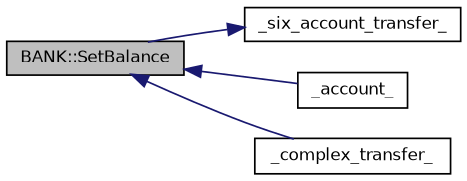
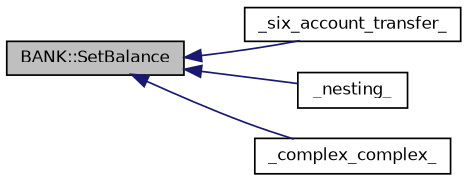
edge "BANK::SetBalance" -> "_six_account_transfer_": reversed
node "_account_": label "_account_" -> "_nesting_"
node "_complex_transfer_": label "_complex_transfer_" -> "_complex_complex_"
